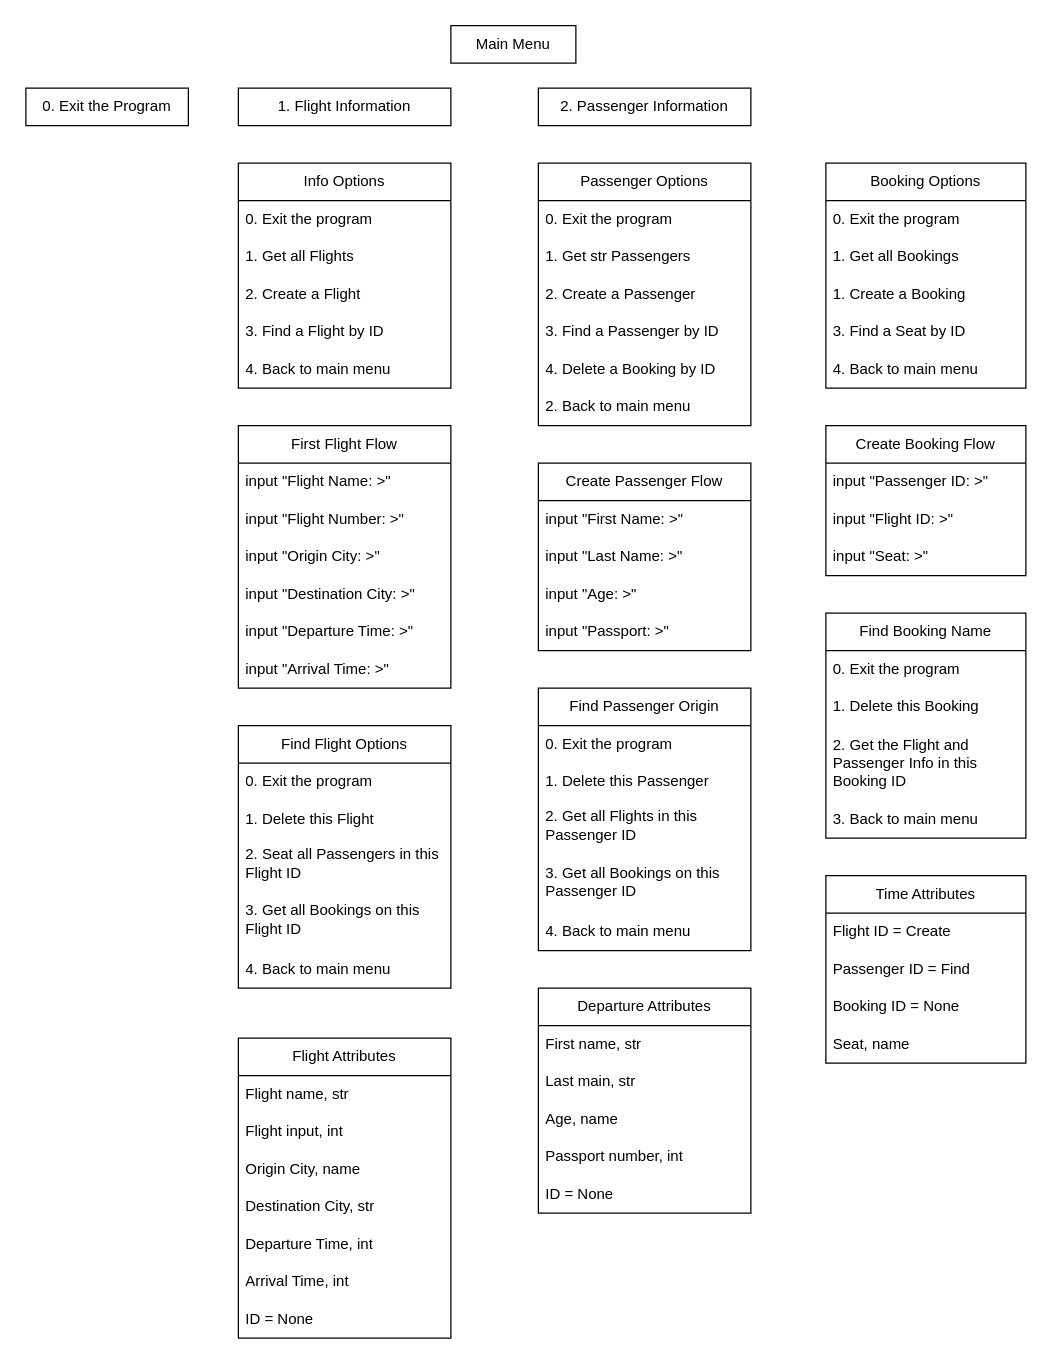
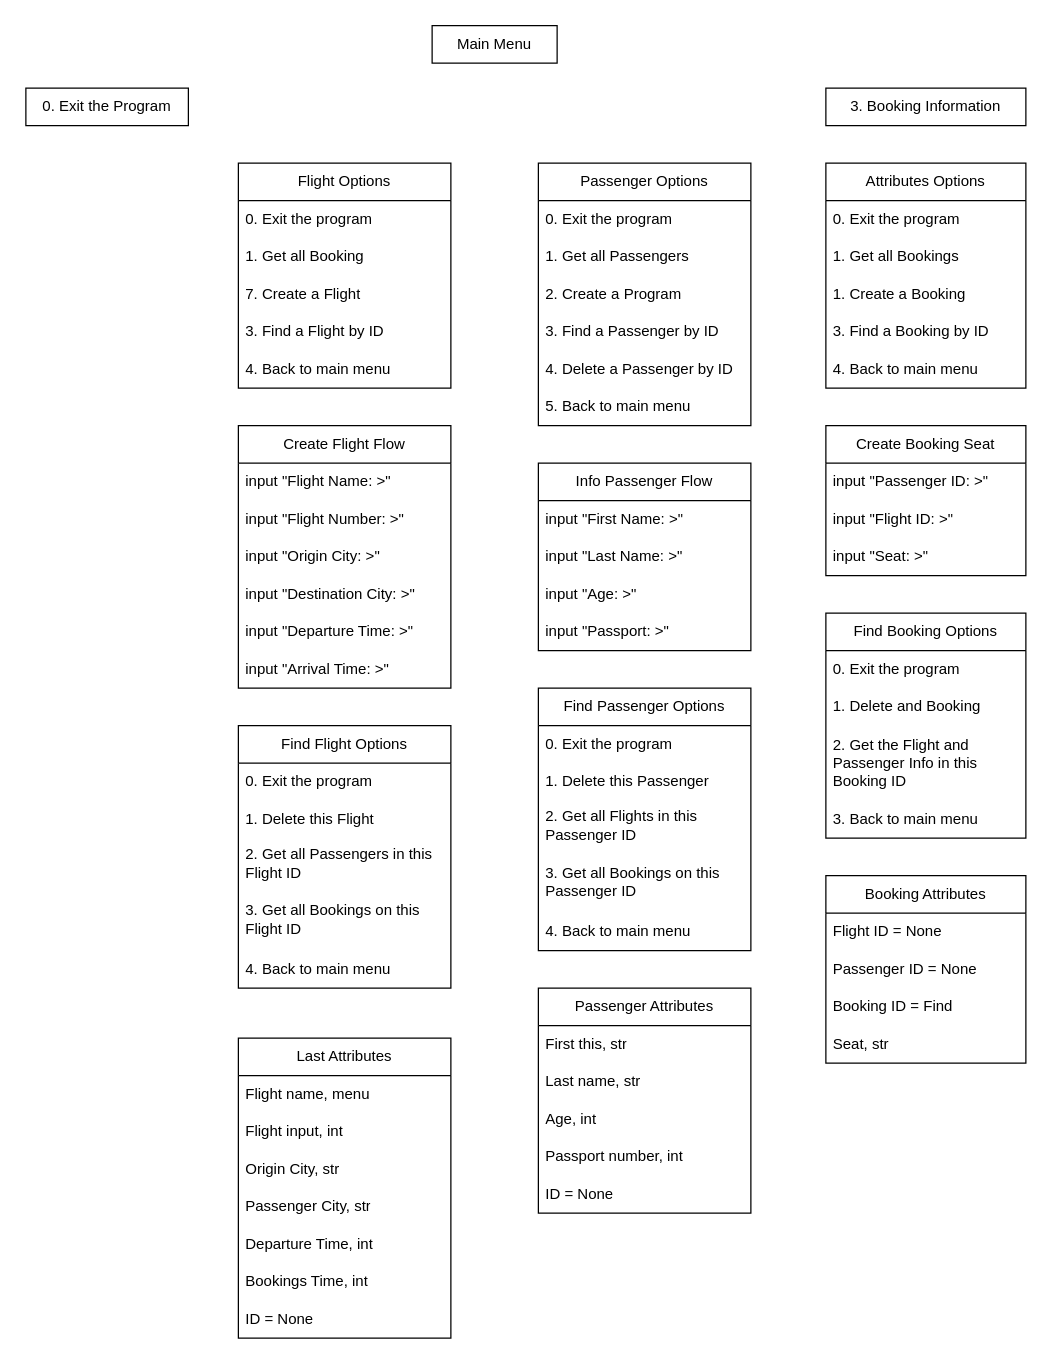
node "Main Menu": moved (513, 44) -> (494, 44)
node "1. Flight Information": removed
node "2. Passenger Information": removed
node "3. Booking Information": added
node "Info Options": label "Info Options" -> "Flight Options"
node "Booking Options": label "Booking Options" -> "Attributes Options"
node "1. Get all Flights": label "1. Get all Flights" -> "1. Get all Booking"
node "1. Get str Passengers": label "1. Get str Passengers" -> "1. Get all Passengers"
node "2. Create a Flight": label "2. Create a Flight" -> "7. Create a Flight"
node "2. Create a Passenger": label "2. Create a Passenger" -> "2. Create a Program"
node "3. Find a Seat by ID": label "3. Find a Seat by ID" -> "3. Find a Booking by ID"
node "4. Delete a Booking by ID": label "4. Delete a Booking by ID" -> "4. Delete a Passenger by ID"
node "2. Back to main menu": label "2. Back to main menu" -> "5. Back to main menu"
node "First Flight Flow": label "First Flight Flow" -> "Create Flight Flow"
node "Create Booking Flow": label "Create Booking Flow" -> "Create Booking Seat"
node "Create Passenger Flow": label "Create Passenger Flow" -> "Info Passenger Flow"
node "Find Booking Name": label "Find Booking Name" -> "Find Booking Options"
node "Find Passenger Origin": label "Find Passenger Origin" -> "Find Passenger Options"
node "1. Delete this Booking": label "1. Delete this Booking" -> "1. Delete and Booking"
node "2. Seat all Passengers in this Flight ID": label "2. Seat all Passengers in this Flight ID" -> "2. Get all Passengers in this Flight ID"
node "Time Attributes": label "Time Attributes" -> "Booking Attributes"
node "Flight ID = Create": label "Flight ID = Create" -> "Flight ID = None"
node "Passenger ID = Find": label "Passenger ID = Find" -> "Passenger ID = None"
node "Departure Attributes": label "Departure Attributes" -> "Passenger Attributes"
node "Booking ID = None": label "Booking ID = None" -> "Booking ID = Find"
node "First name, str": label "First name, str" -> "First this, str"
node "Seat, name": label "Seat, name" -> "Seat, str"
node "Flight Attributes": label "Flight Attributes" -> "Last Attributes"
node "Last main, str": label "Last main, str" -> "Last name, str"
node "Flight name, str": label "Flight name, str" -> "Flight name, menu"
node "Age, name": label "Age, name" -> "Age, int"
node "Origin City, name": label "Origin City, name" -> "Origin City, str"
node "Destination City, str": label "Destination City, str" -> "Passenger City, str"
node "Arrival Time, int": label "Arrival Time, int" -> "Bookings Time, int"
